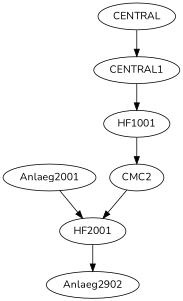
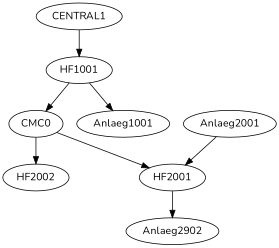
node "CENTRAL": removed
node "Anlaeg1001": added
node "HF2002": added
node "CMC2": label "CMC2" -> "CMC0"
